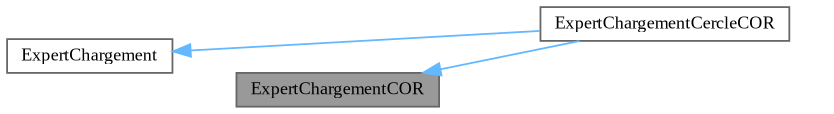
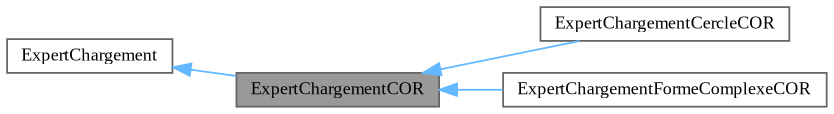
edge "ExpertChargementCercleCOR" -> "ExpertChargement": now "ExpertChargementCOR" -> "ExpertChargement"
node "ExpertChargementFormeComplexeCOR": added
